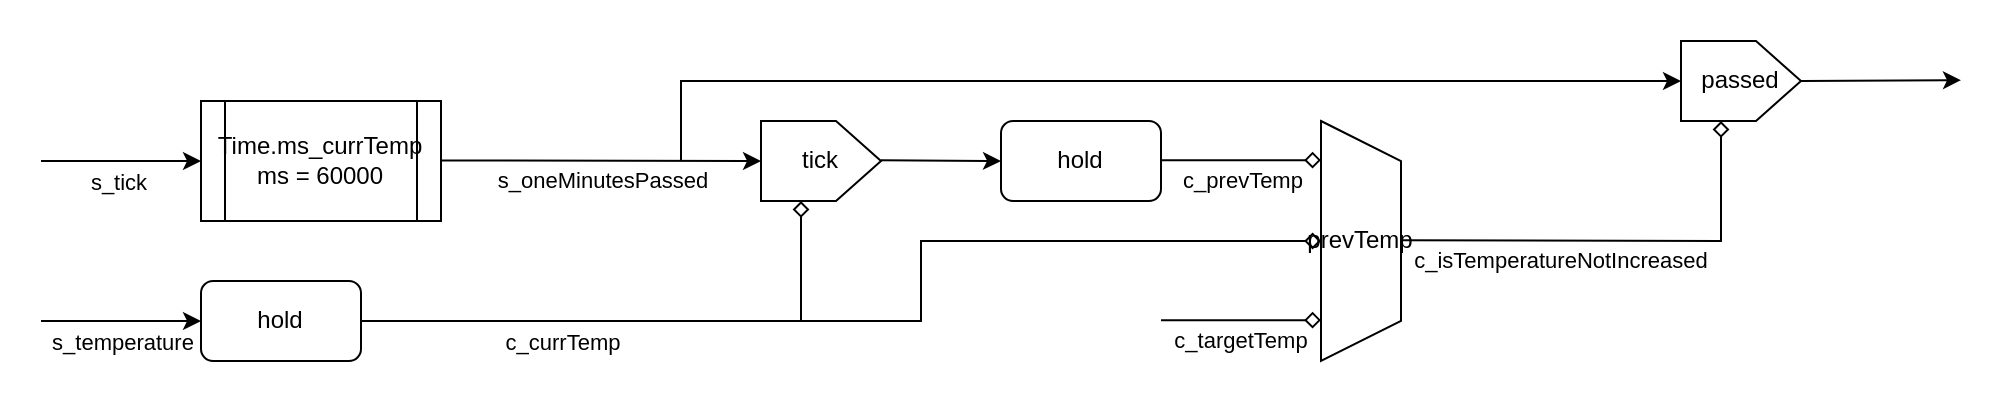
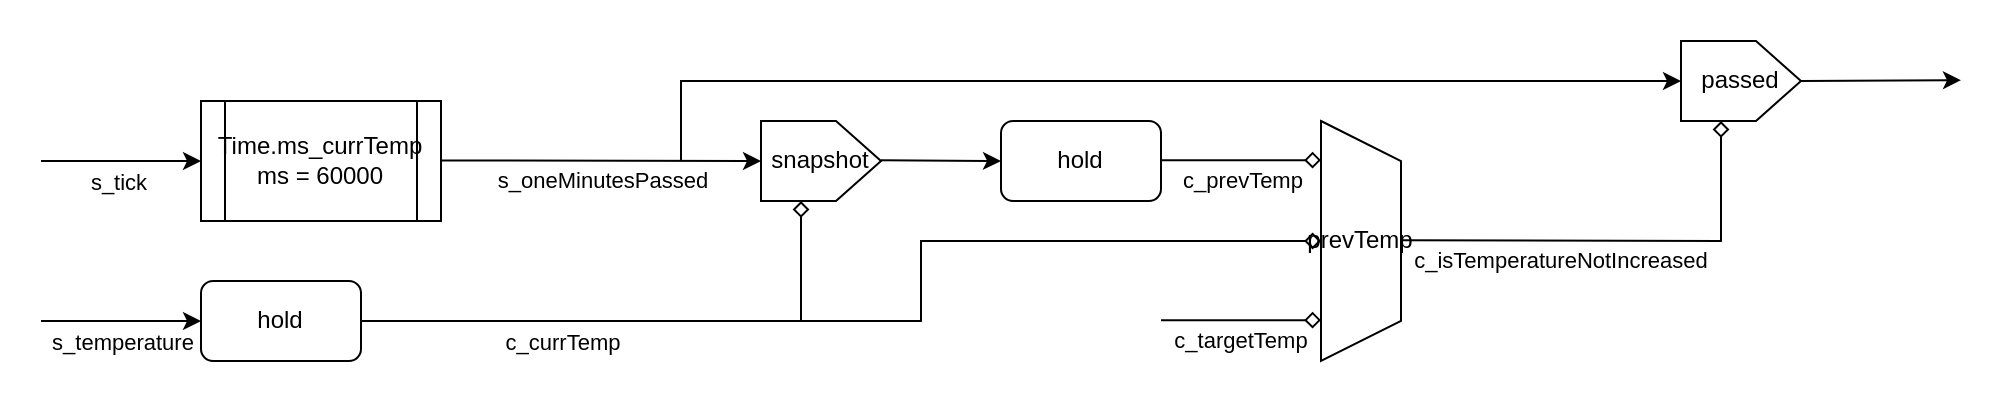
node "tick": label "tick" -> "snapshot"
